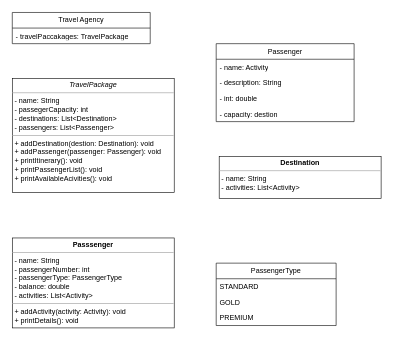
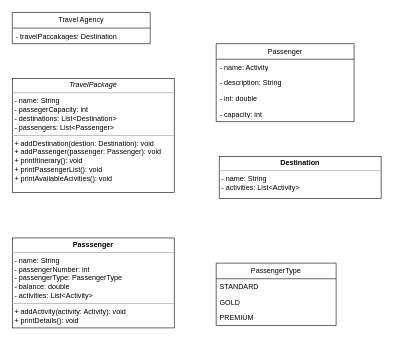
node "- travelPaccakages: TravelPackage": label "- travelPaccakages: TravelPackage" -> "- travelPaccakages: Destination"
node "- capacity: destion": label "- capacity: destion" -> "- capacity: int"
